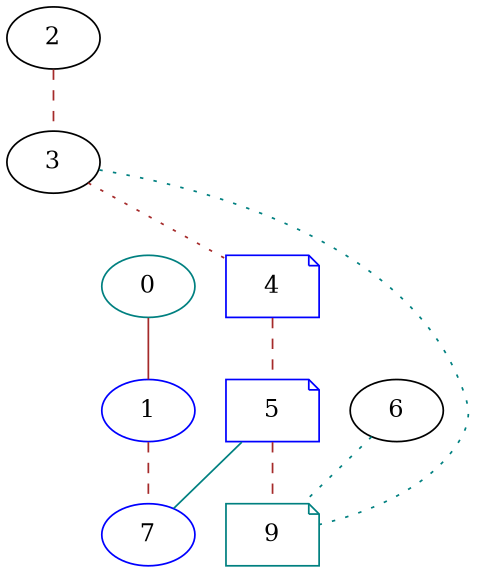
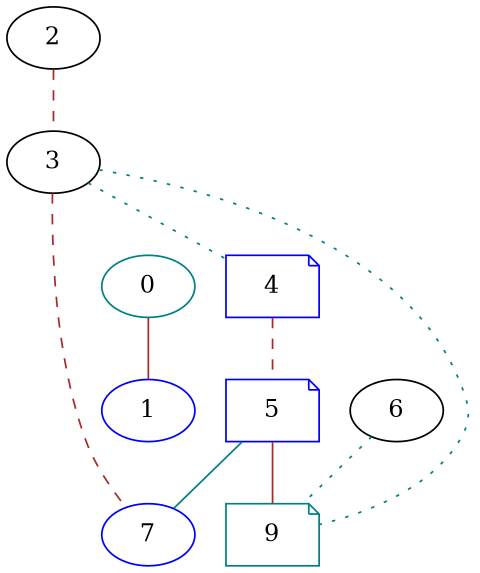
edge "3" -- "4": color brown -> teal
edge "1" -- "7": now "3" -- "7"
edge "5" -- "9": style dashed -> solid
